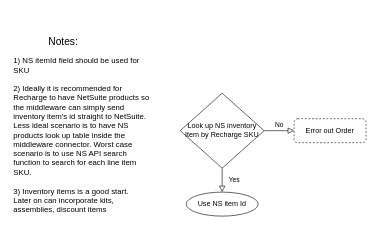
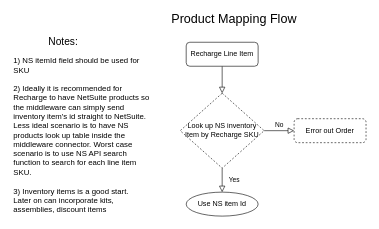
node "Product Mapping Flow": added
node "Recharge Line Item": added
edge "Recharge Line Item" -> "Look up NS inventory Item by Recharge SKU": added
node "Look up NS inventory Item by Recharge SKU": style solid -> dashed
